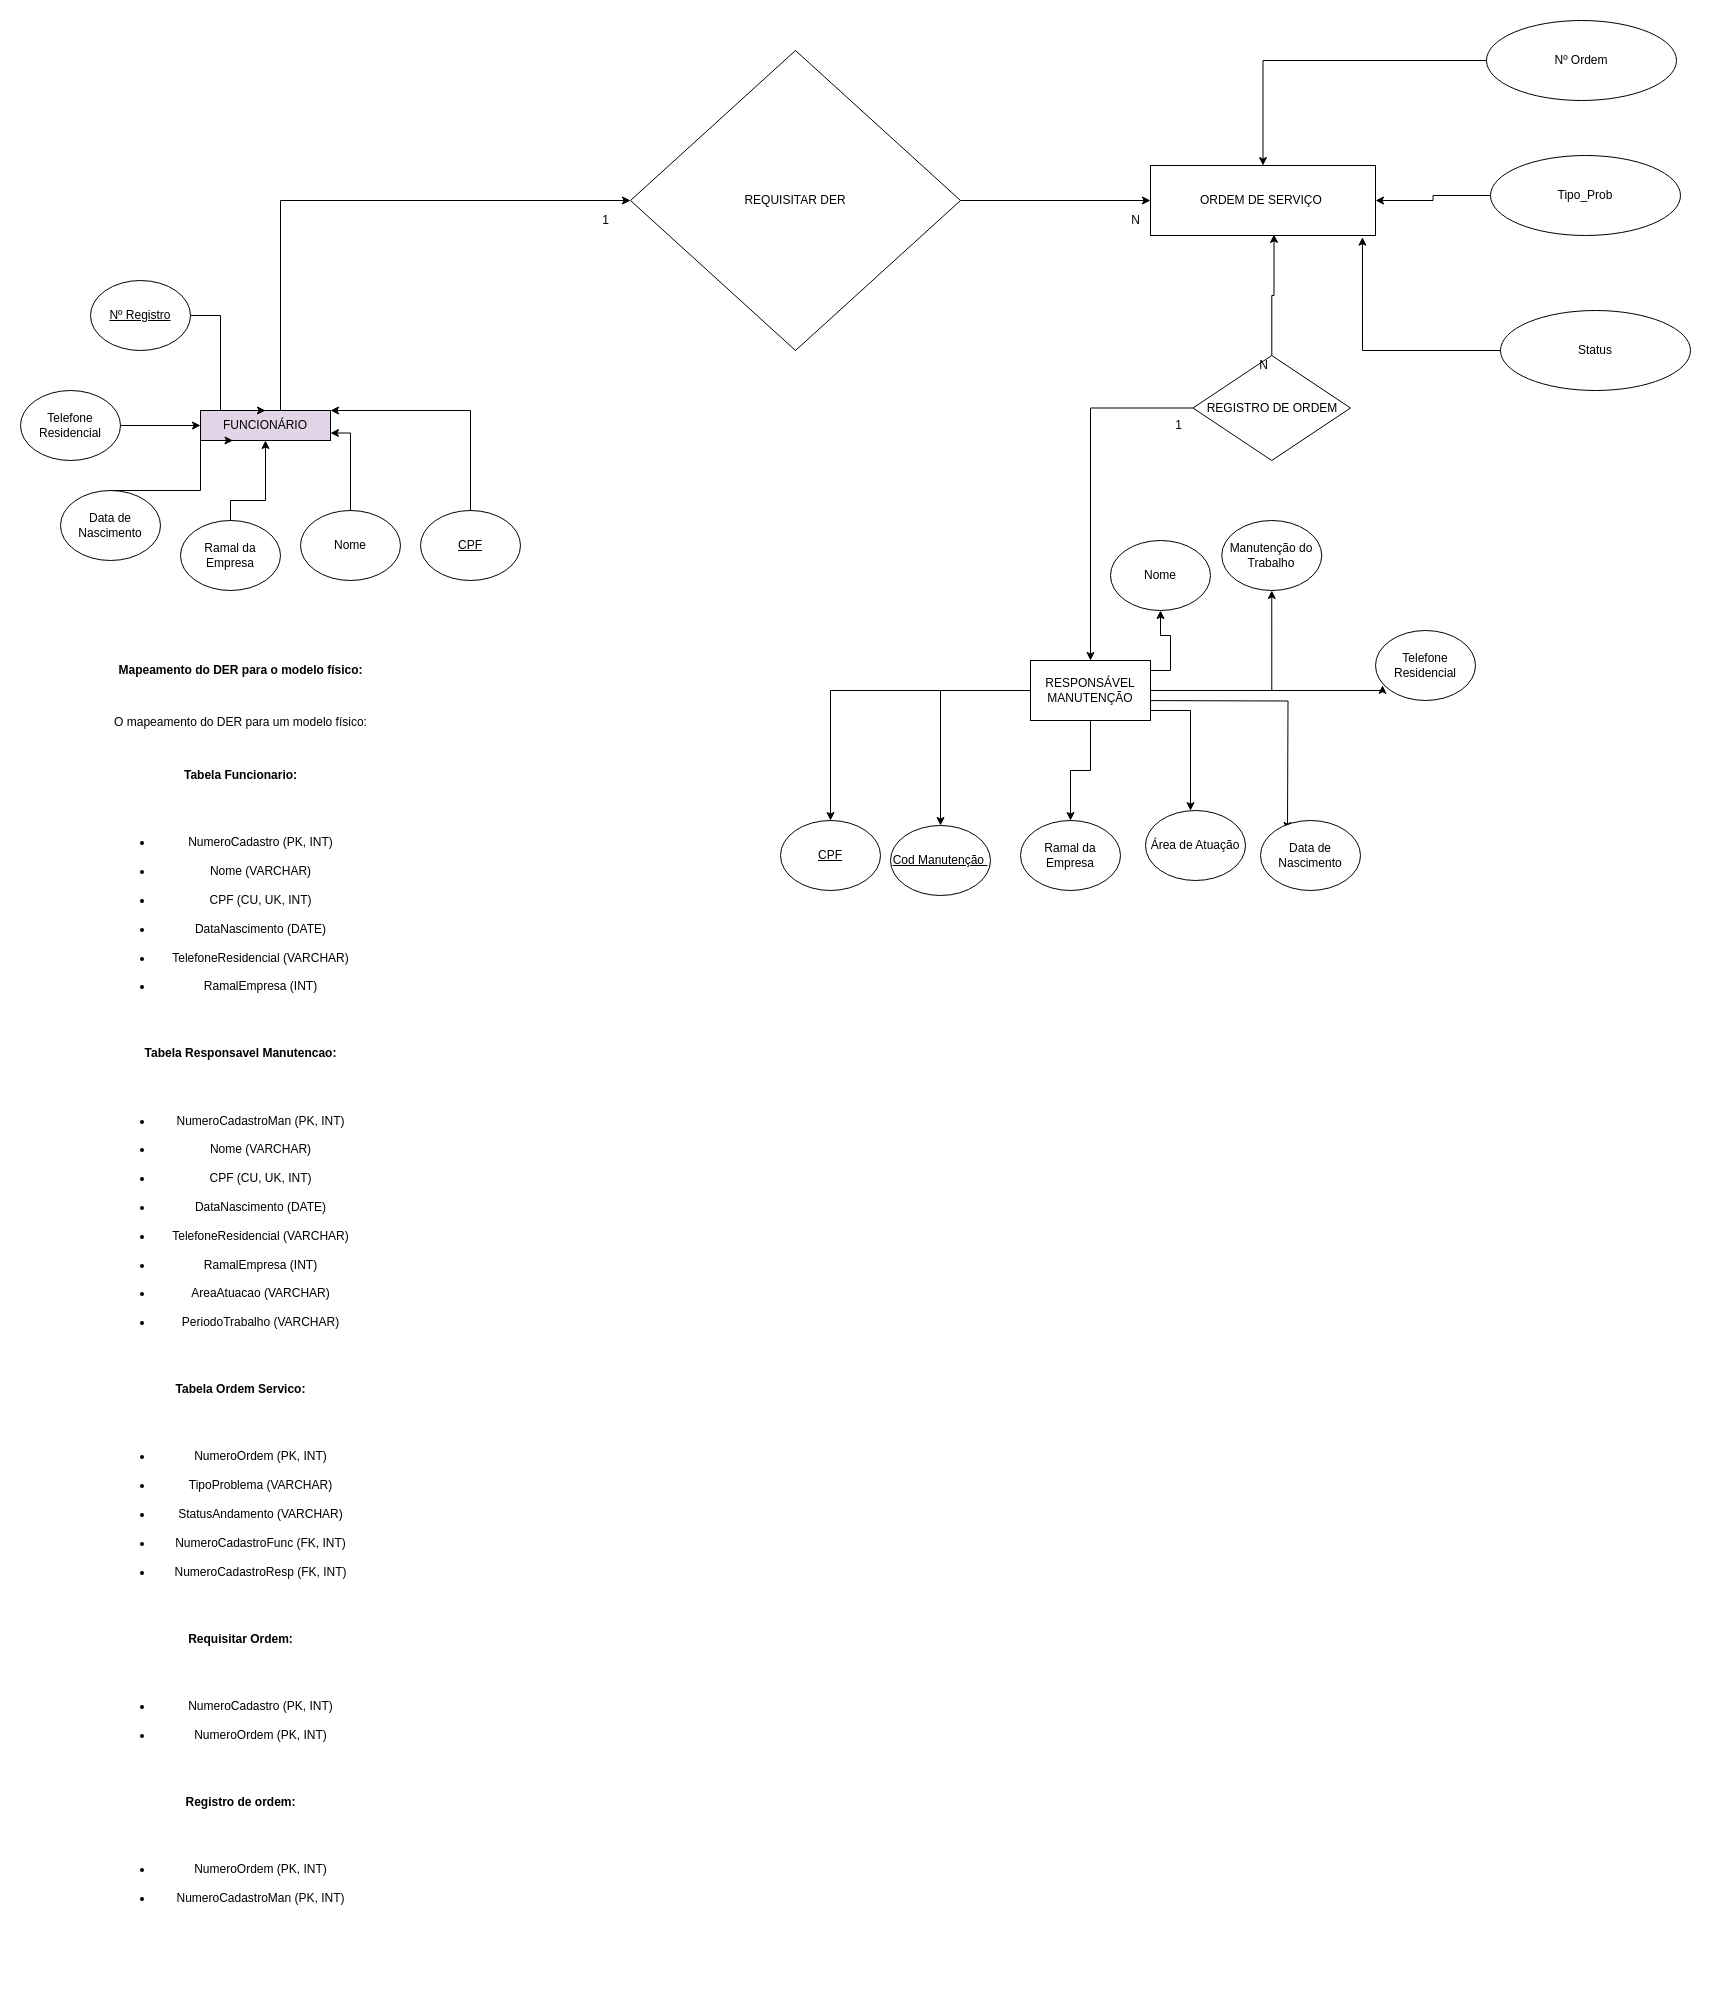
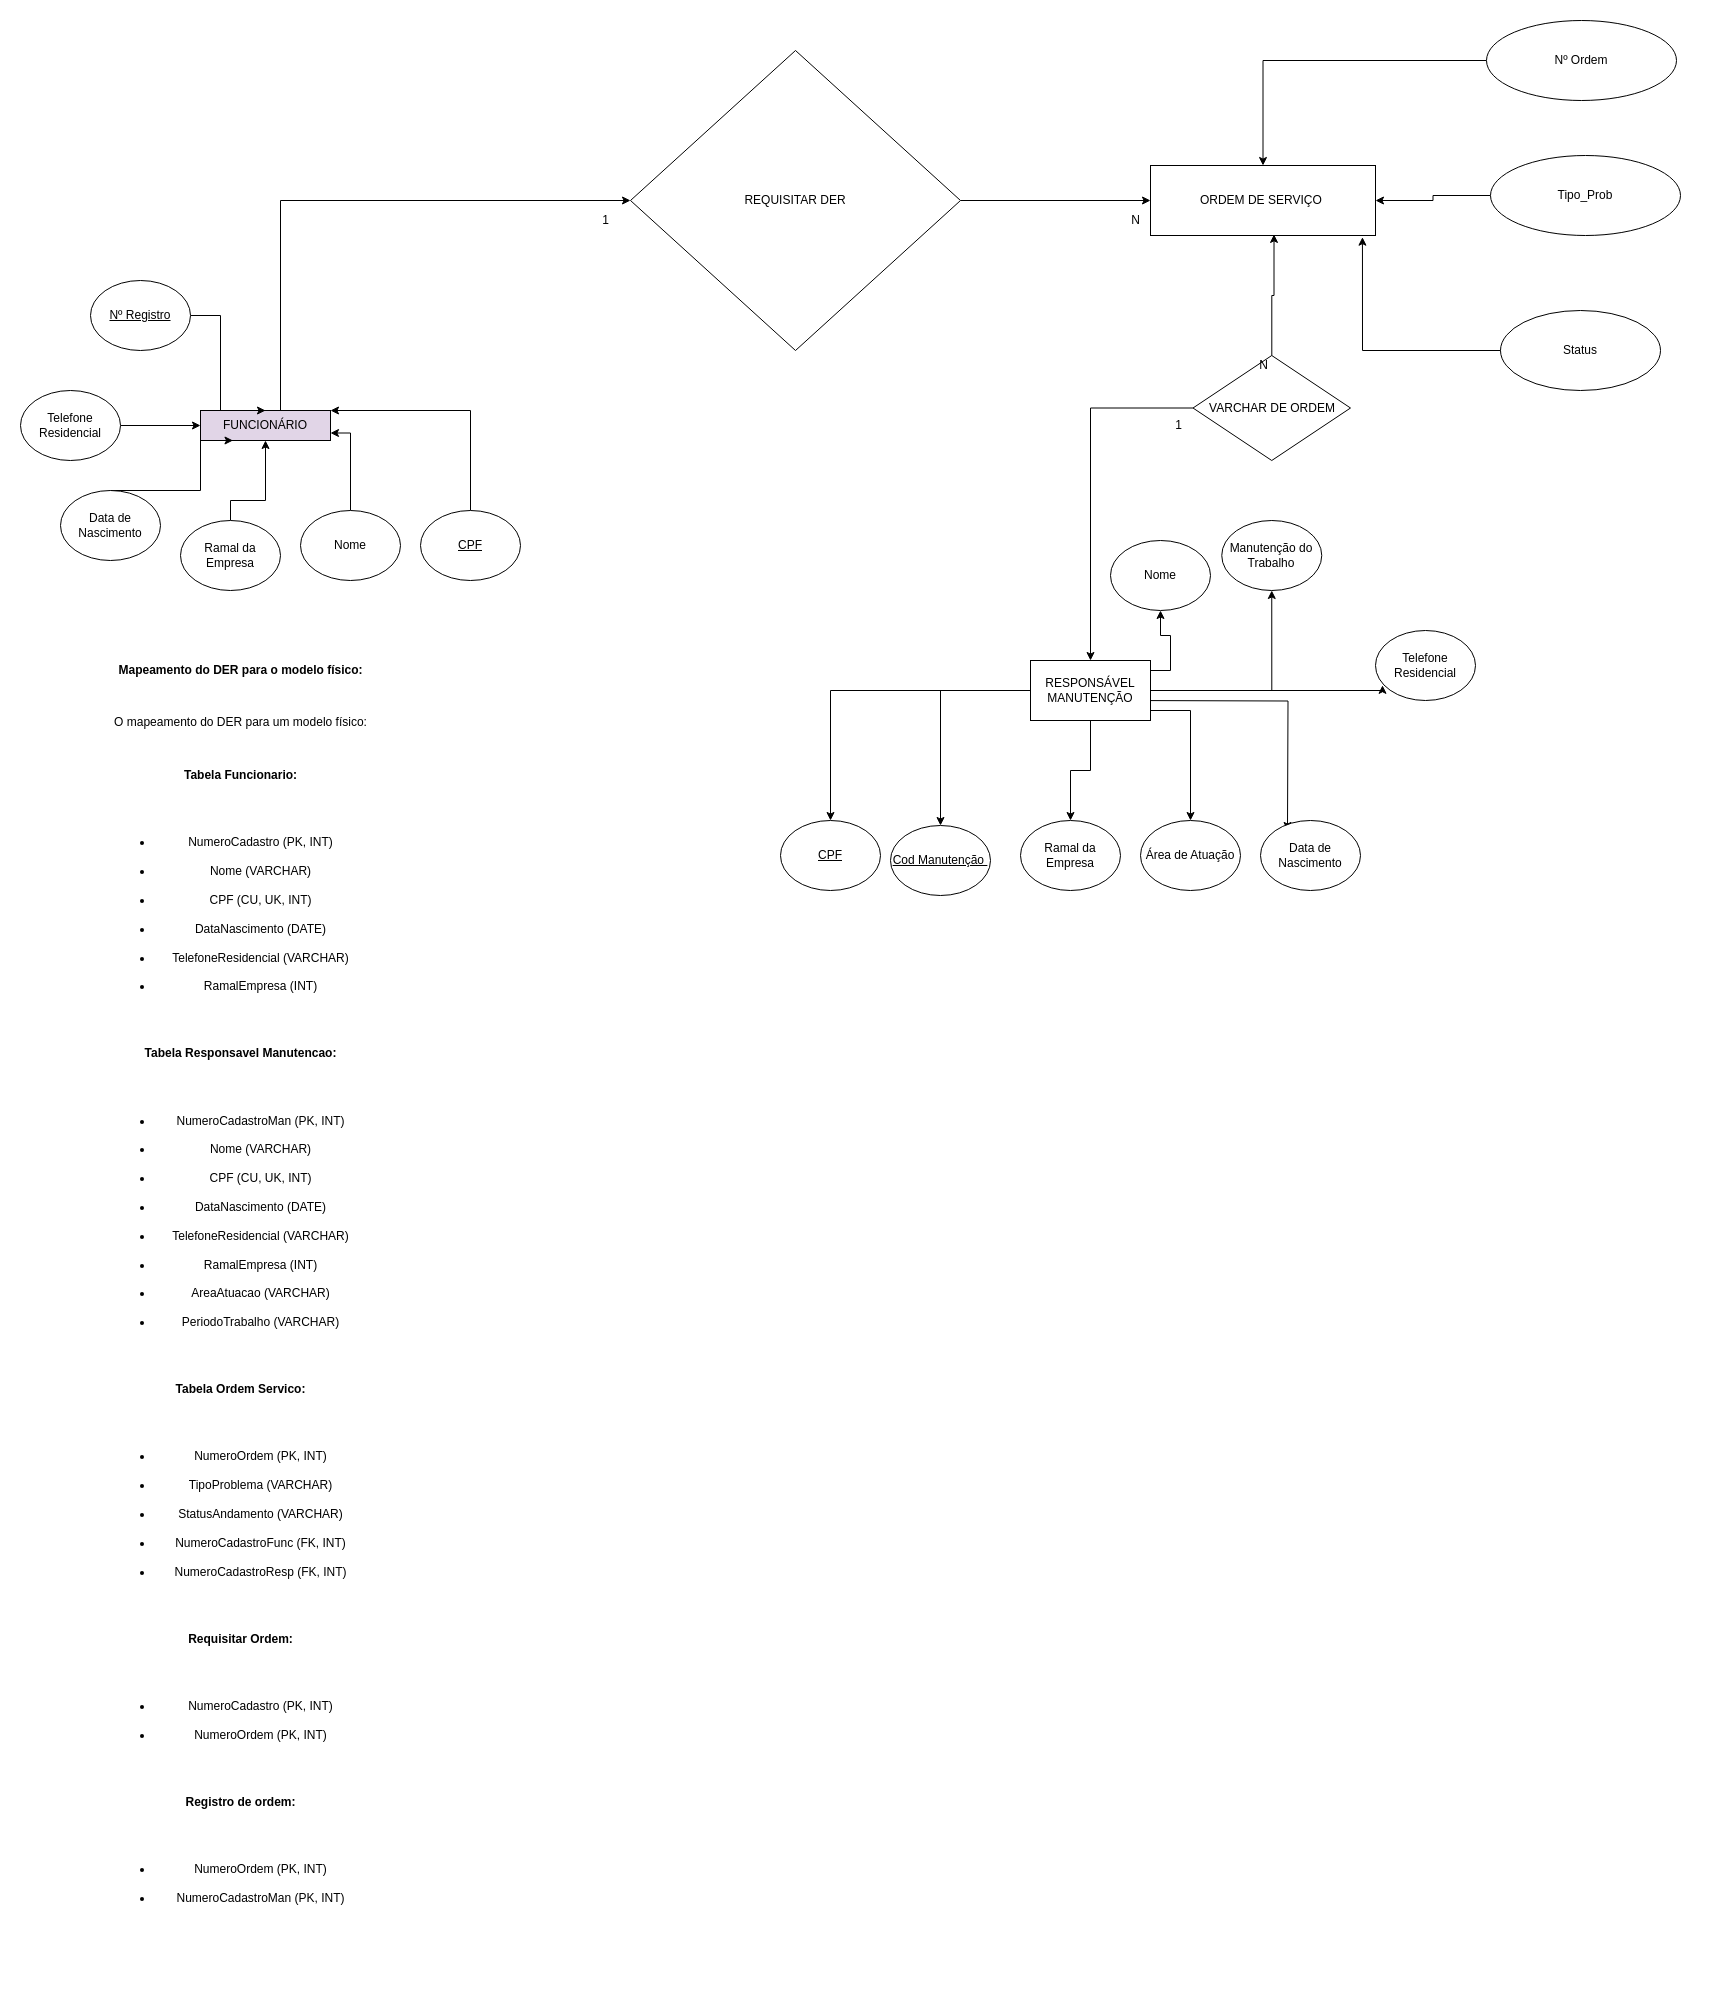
node "Status": size 190x80 -> 160x80
node "REGISTRO DE ORDEM": label "REGISTRO DE ORDEM" -> "VARCHAR DE ORDEM"
node "Área de Atuação": moved (1196, 846) -> (1191, 856)
